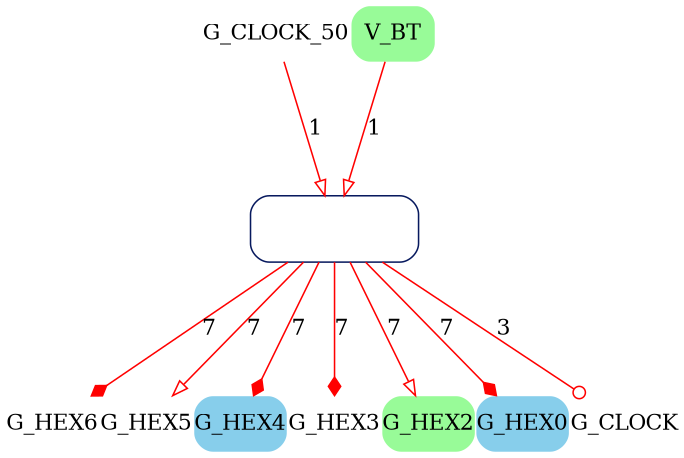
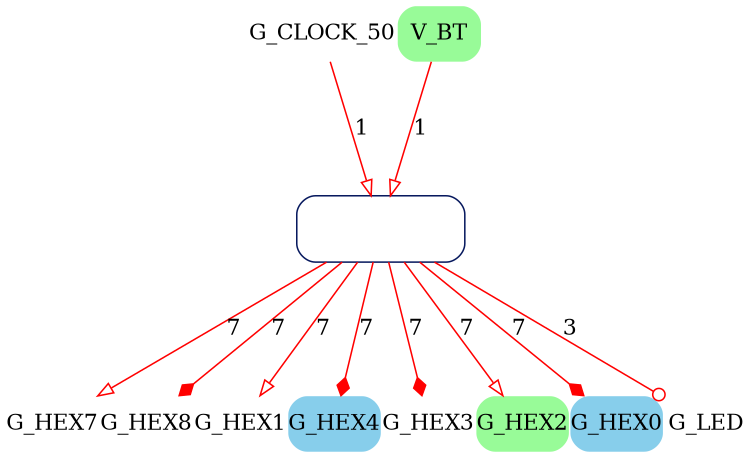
node "G_HEX6": label "G_HEX6" -> "G_HEX8"
node "G_HEX7": added
node "G_HEX5": label "G_HEX5" -> "G_HEX1"
node "G_CLOCK": label "G_CLOCK" -> "G_LED"
